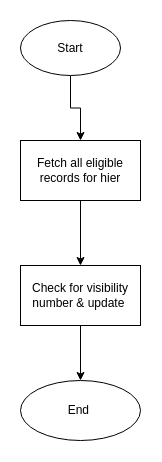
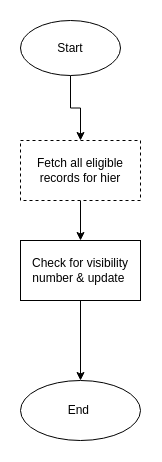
node "Fetch all eligible records for hier": style solid -> dashed
node "Check for visibility number & update": moved (81, 296) -> (81, 271)
